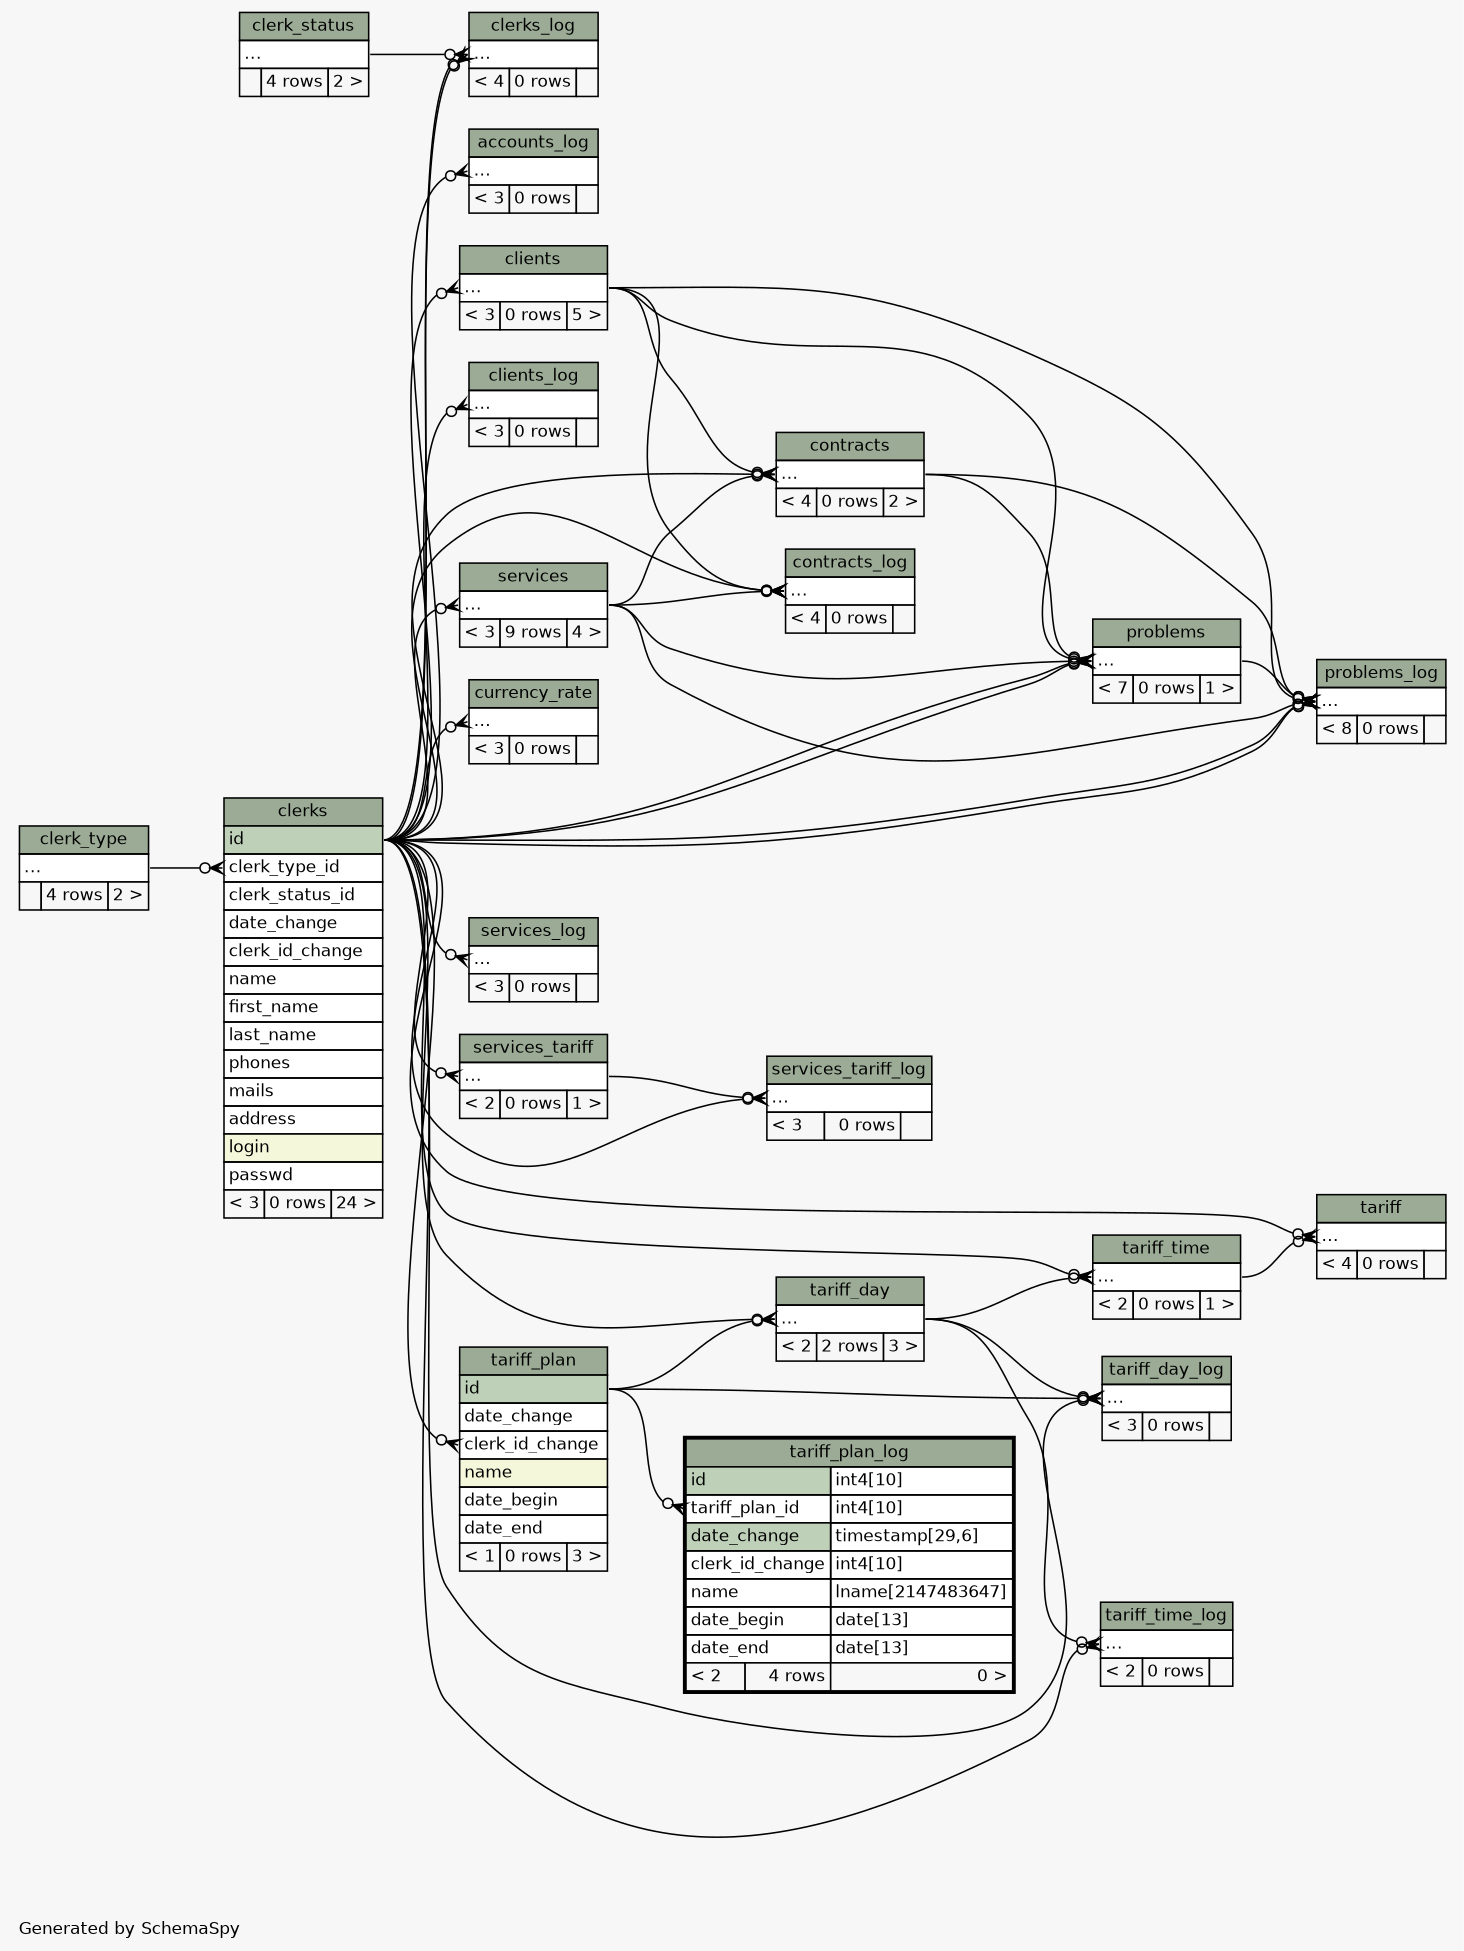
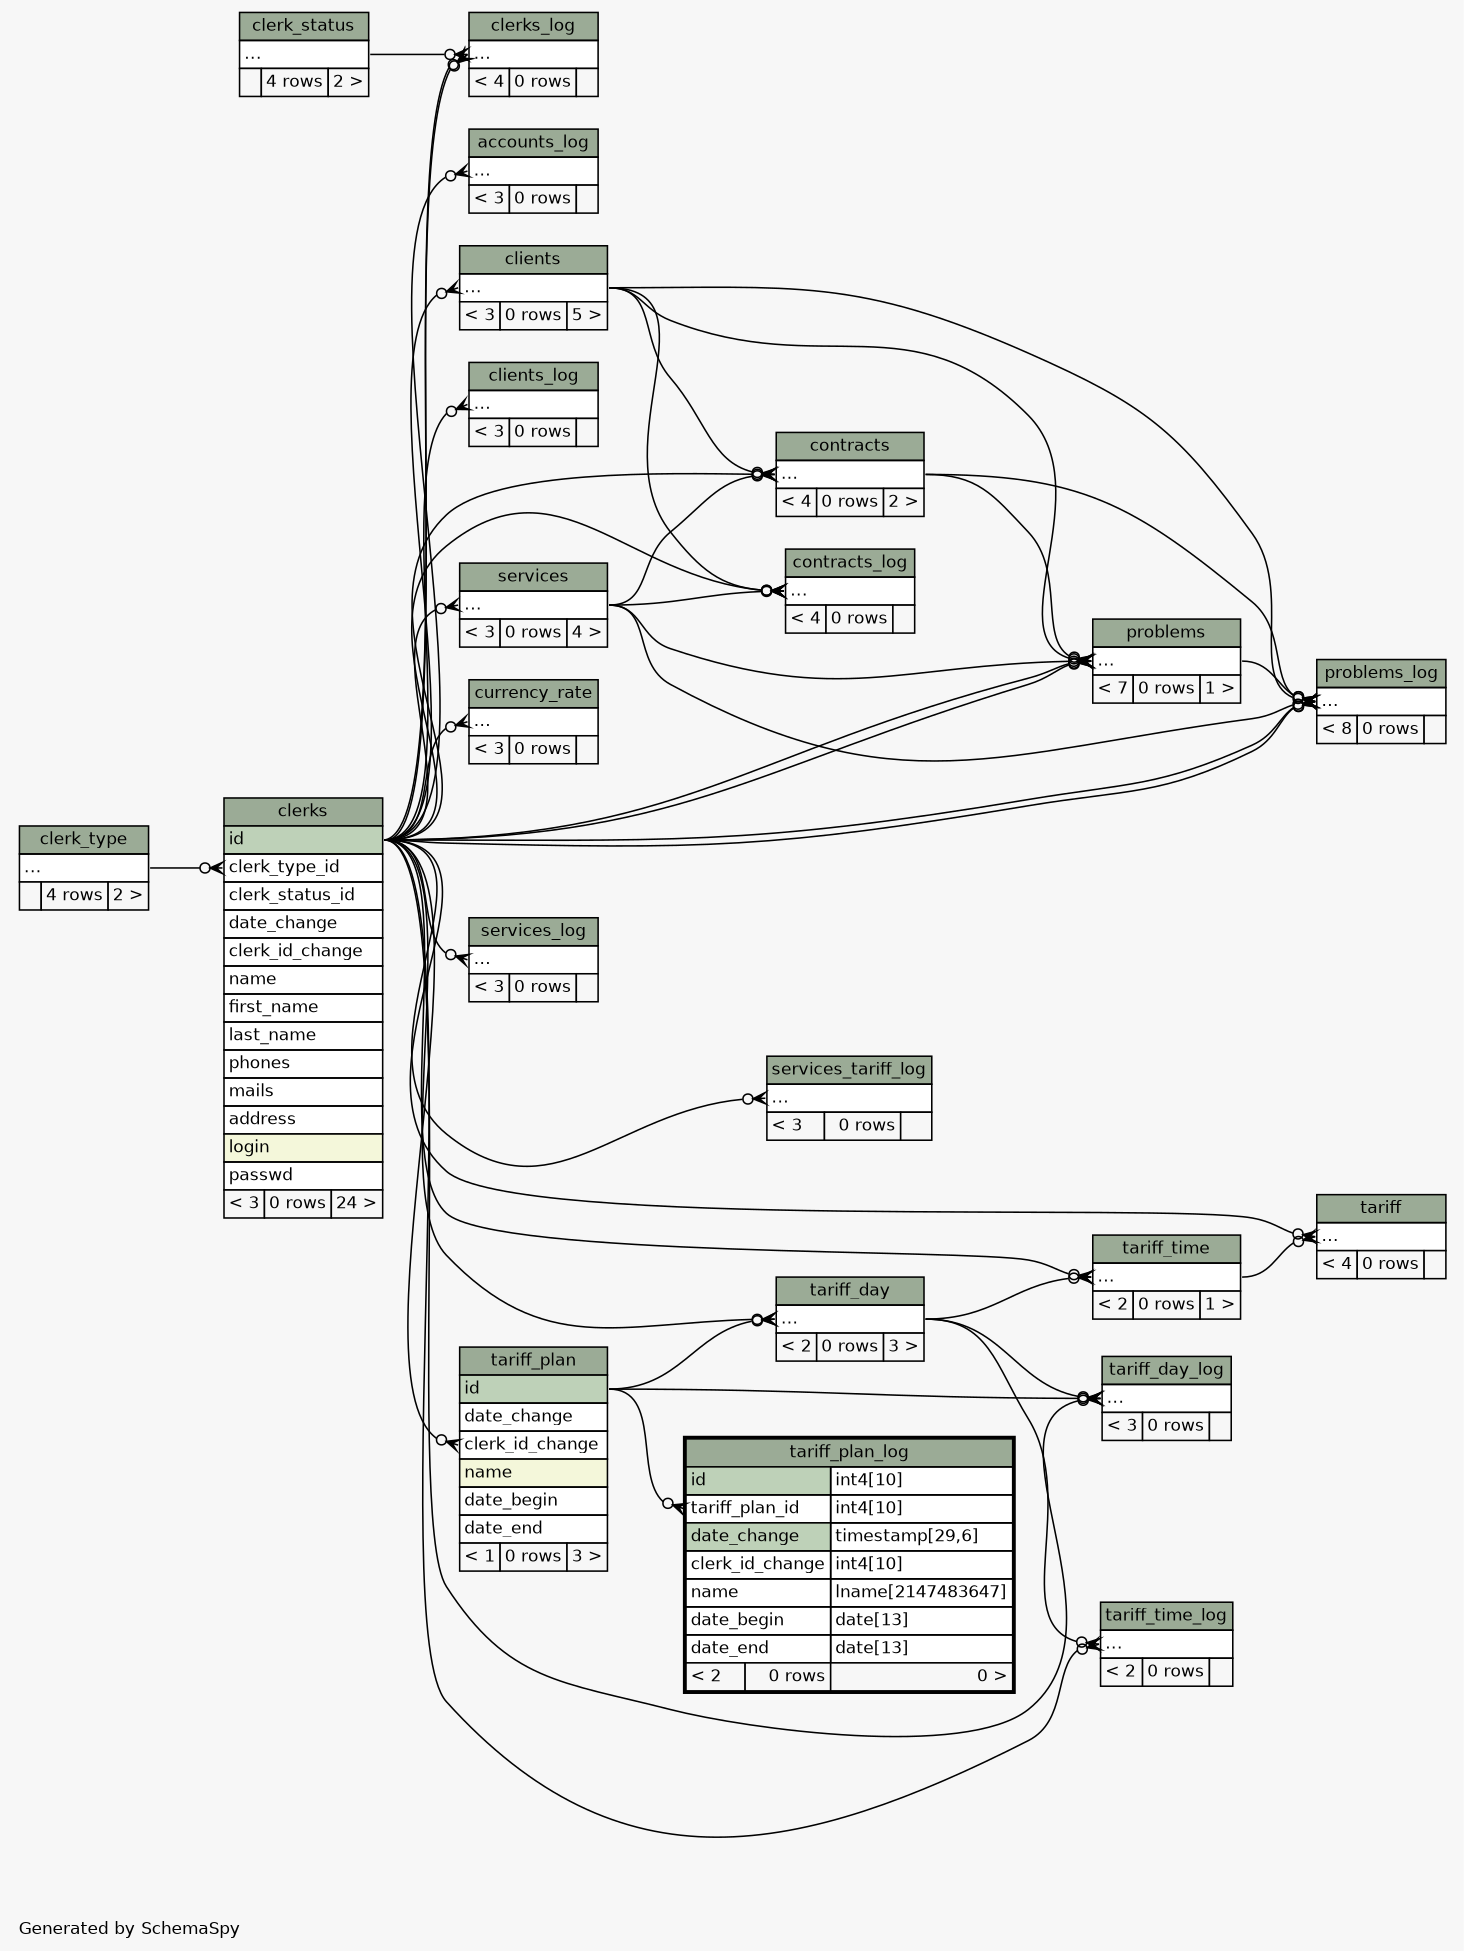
node "services": text "9 rows" -> "0 rows"
node "services_tariff": removed
node "tariff_day": text "2 rows" -> "0 rows"
node "tariff_plan_log": text "4 rows" -> "0 rows"
